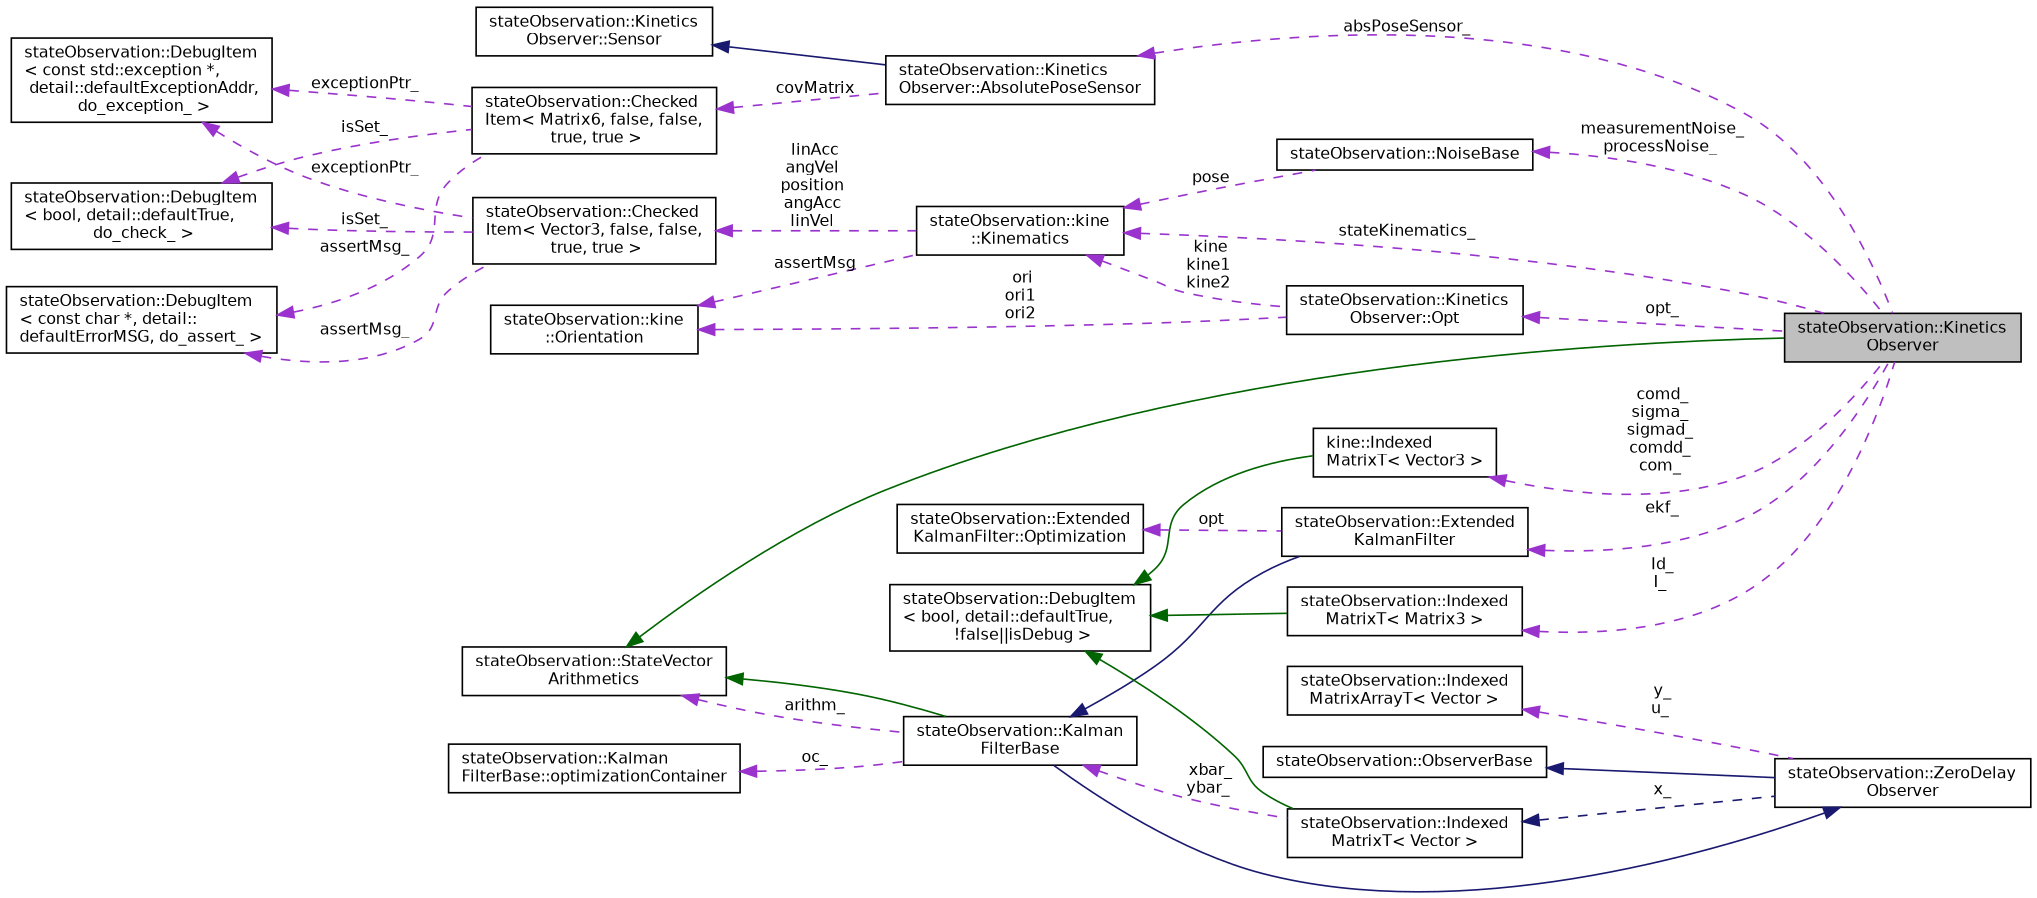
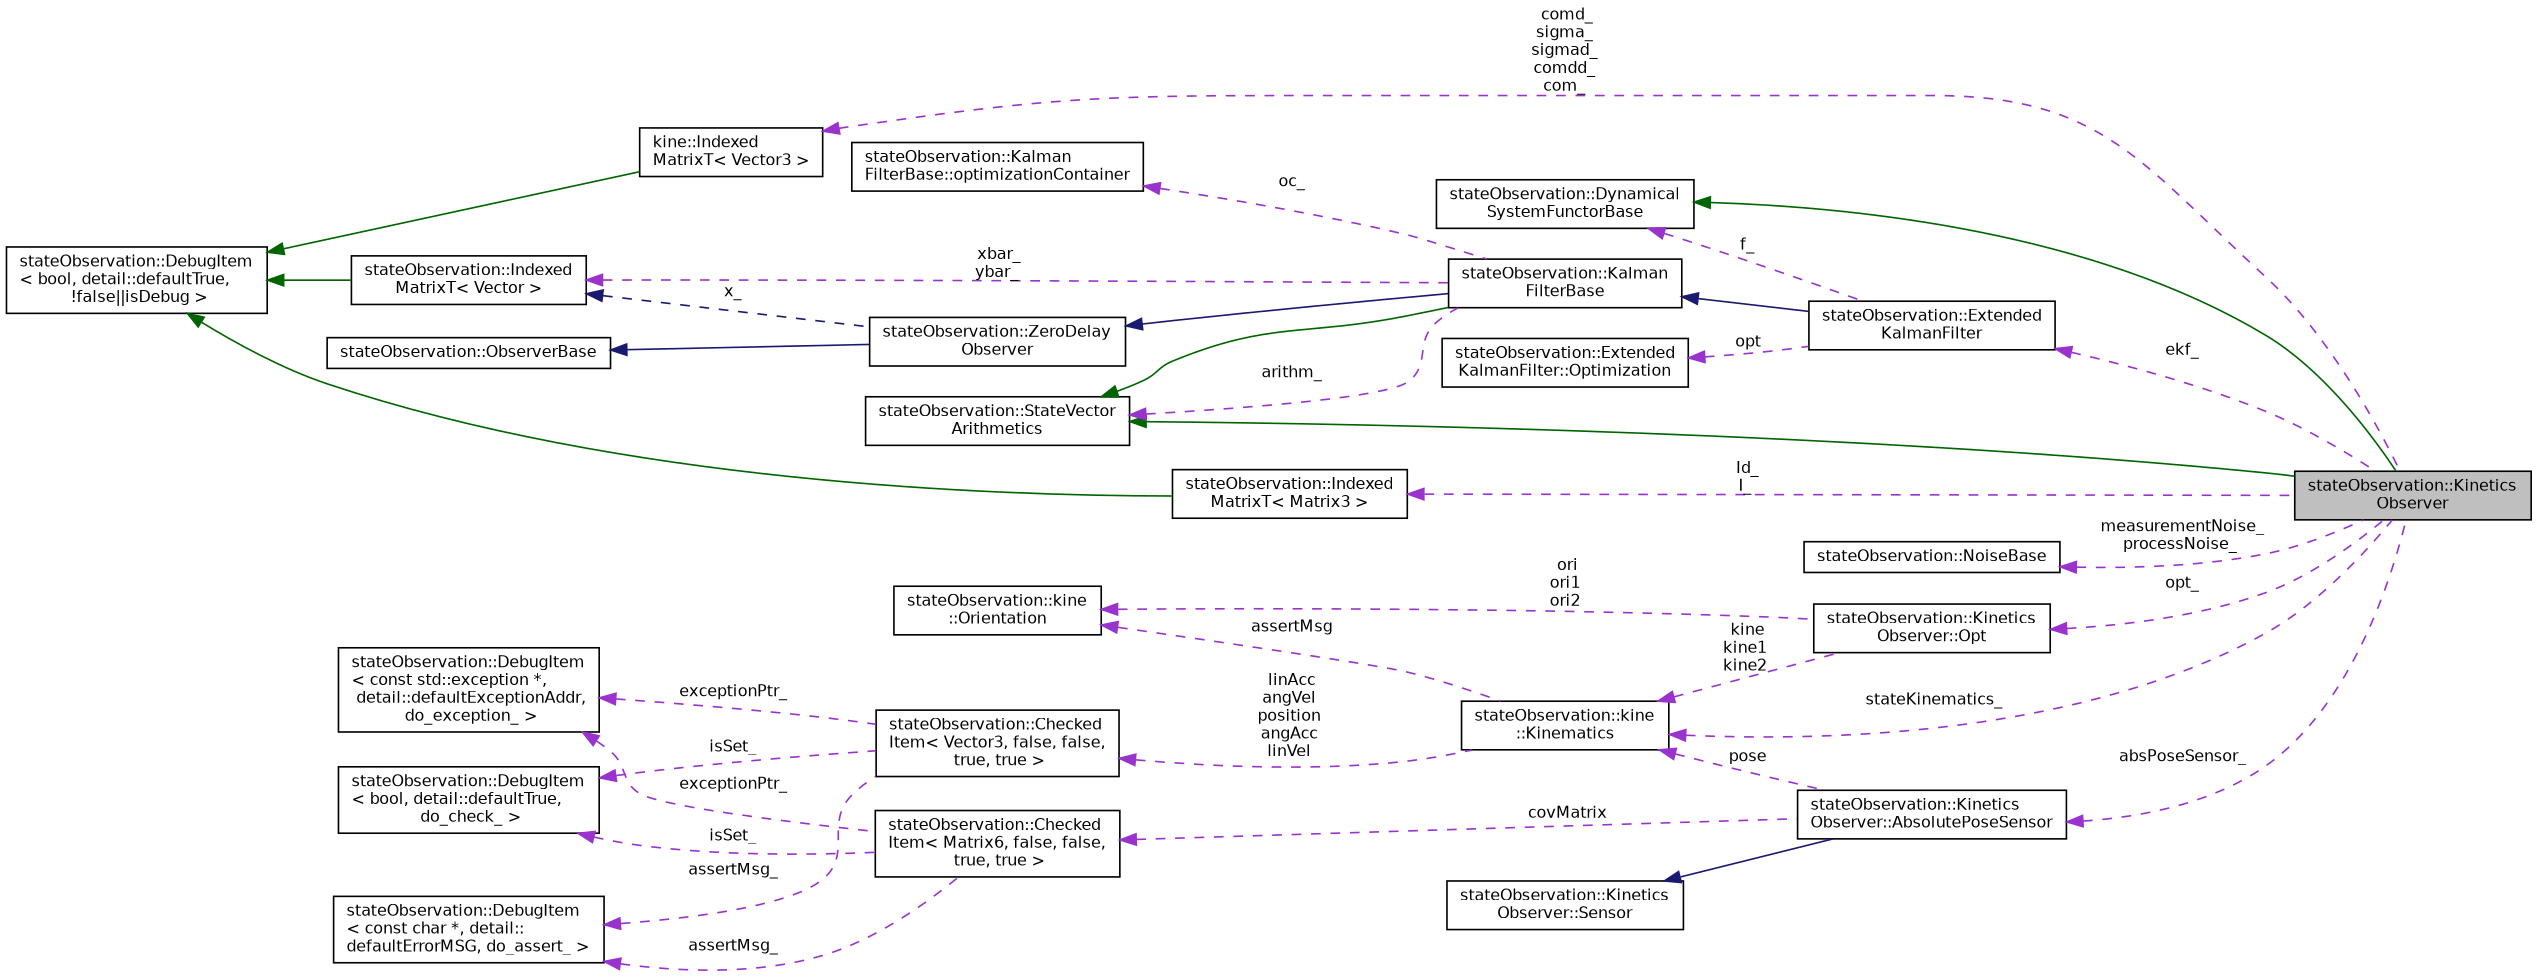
edge "stateObservation::NoiseBase" -> "stateObservation::kine ::Kinematics": now "stateObservation::Kinetics Observer::AbsolutePoseSensor" -> "stateObservation::kine ::Kinematics"
node "stateObservation::Dynamical SystemFunctorBase": added
node "stateObservation::Indexed MatrixArrayT< Vector >": removed
edge "stateObservation::Indexed MatrixT< Vector >" -> "stateObservation::Kalman FilterBase": reversed
